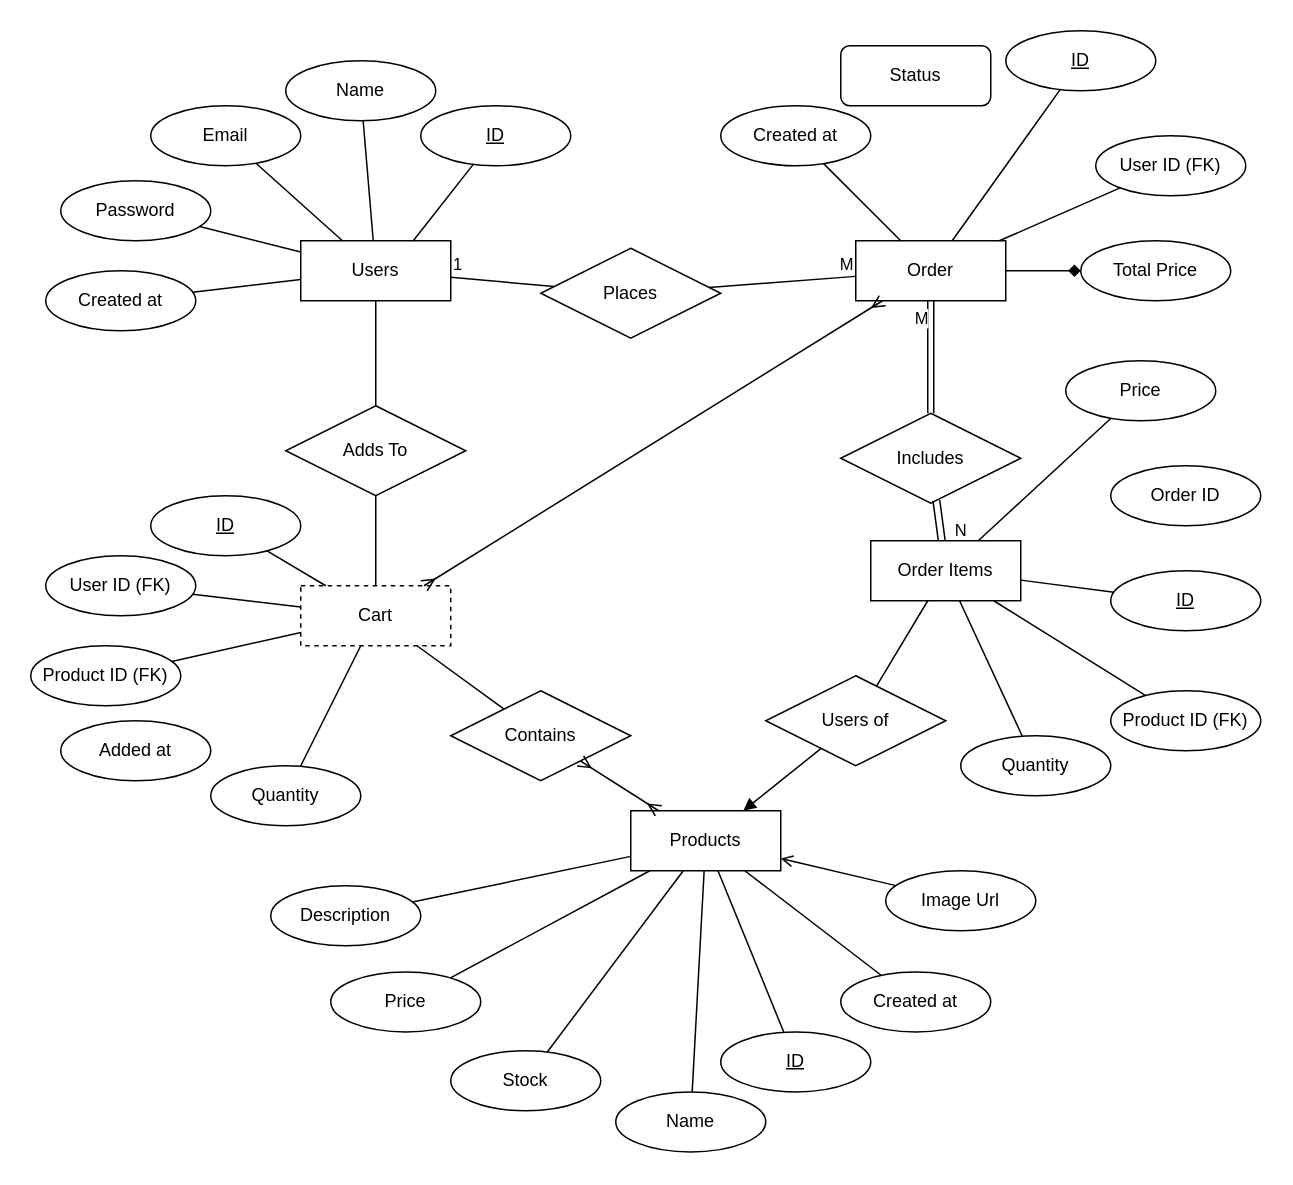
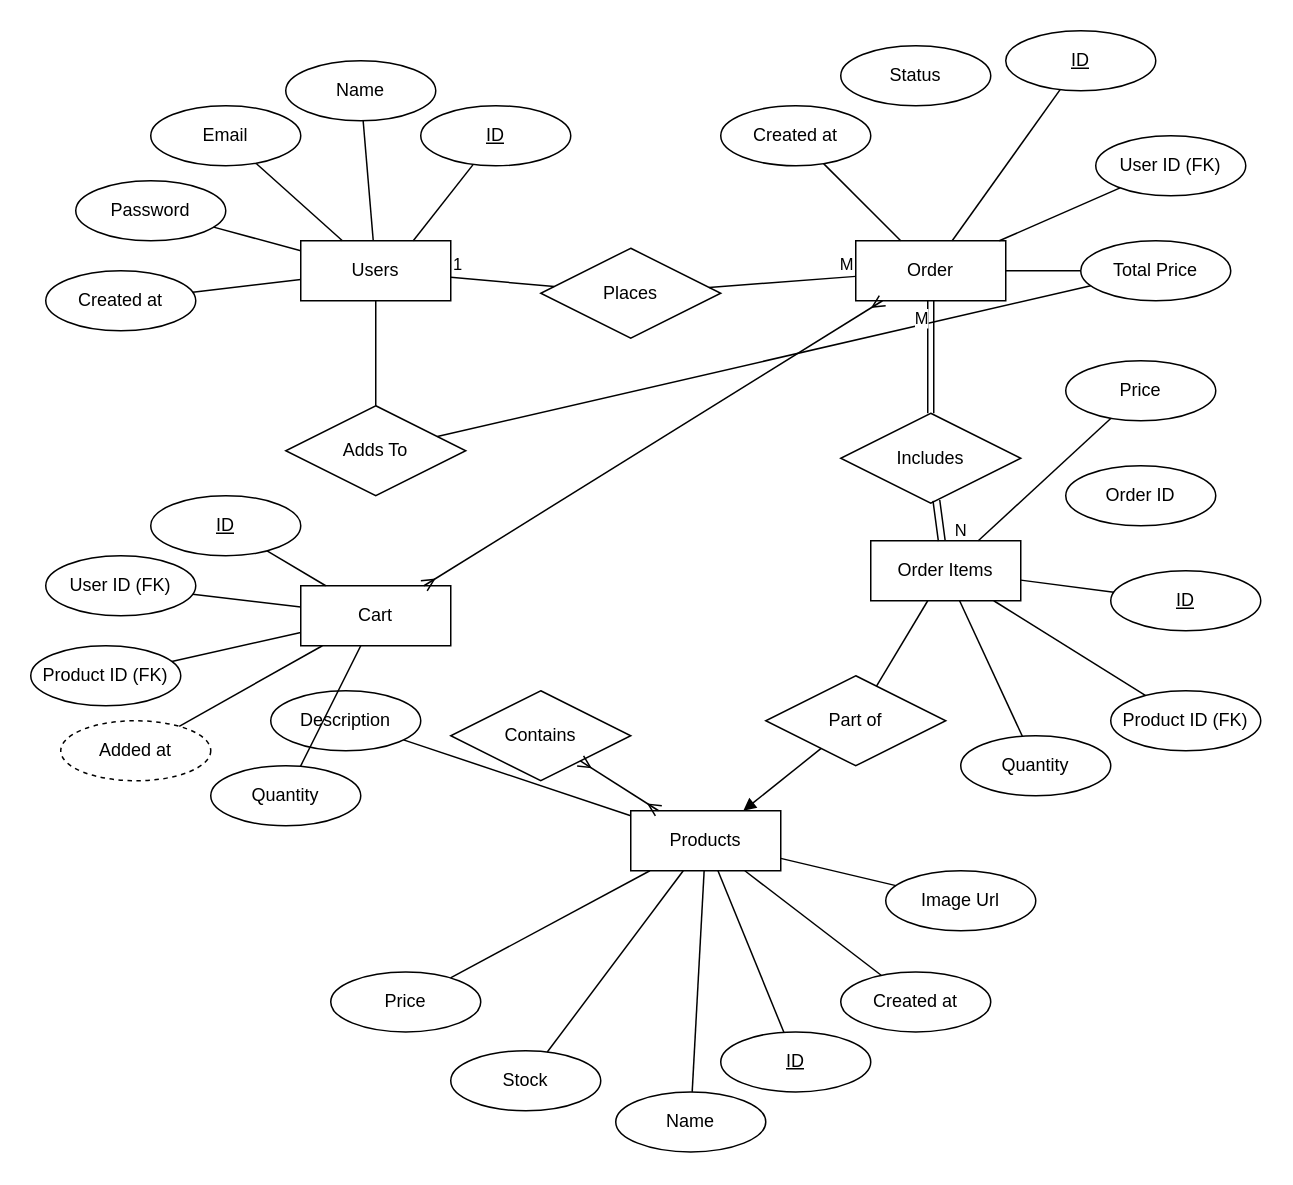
node "Status": shape rounded rectangle -> ellipse
node "Password": moved (136, 211) -> (151, 211)
edge "Order" -> "Total Price": arrowhead diamond -> none
node "Order ID": moved (1186, 496) -> (1141, 496)
edge "Adds To" -- "Cart": now "Adds To" -- "Total Price"
node "Cart": style dashed -> solid
edge "Cart" -- "Contains": now "Cart" -- "Added at"
node "Users of": label "Users of" -> "Part of"
node "Added at": style solid -> dashed
edge "Image Url" -> "Products": arrowhead open -> none
node "Description": moved (346, 916) -> (346, 721)
